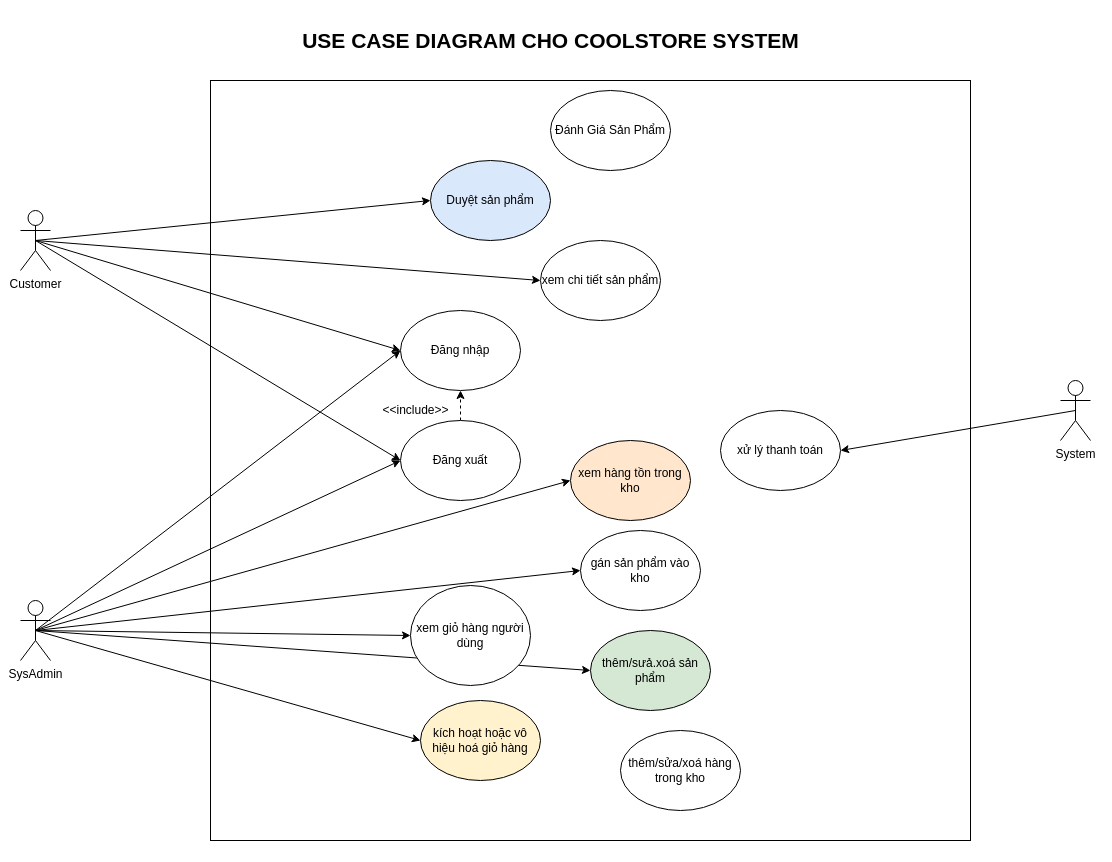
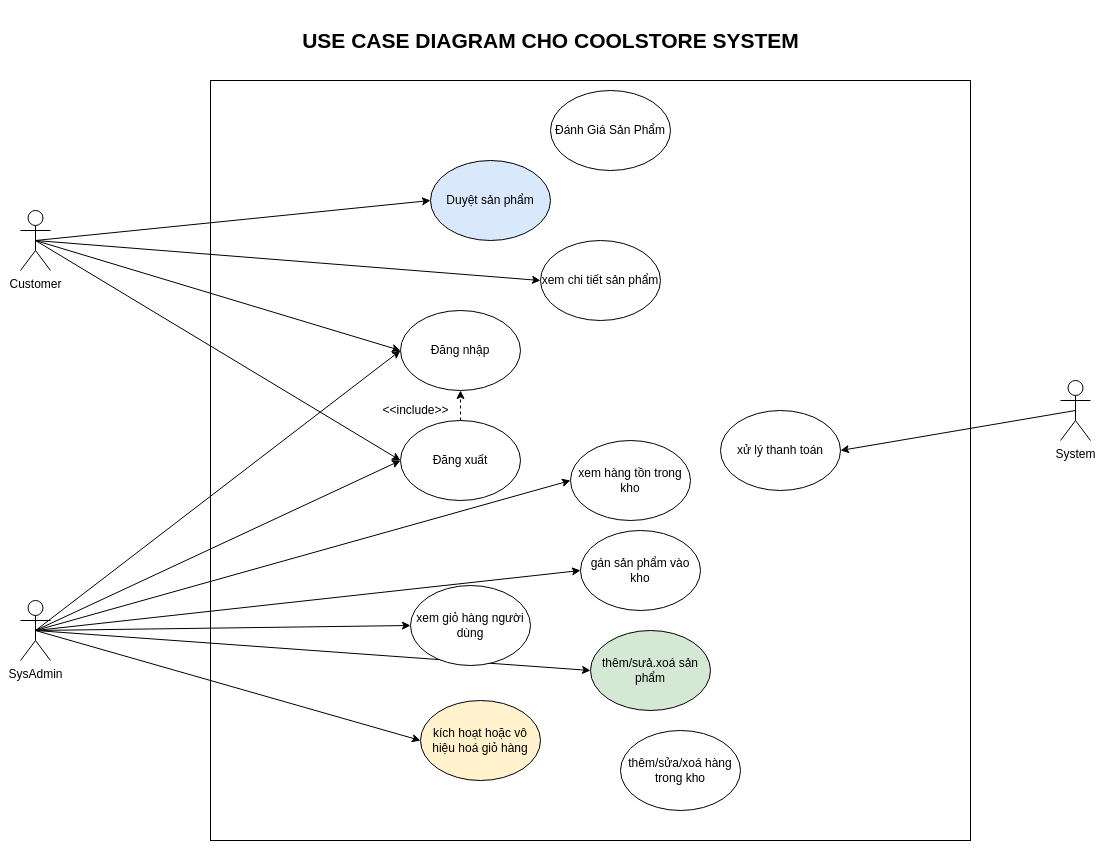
node "xem hàng tồn trong kho": fillcolor #ffe6cc -> #ffffff
node "xem giỏ hàng người dùng": size 120x100 -> 120x80
